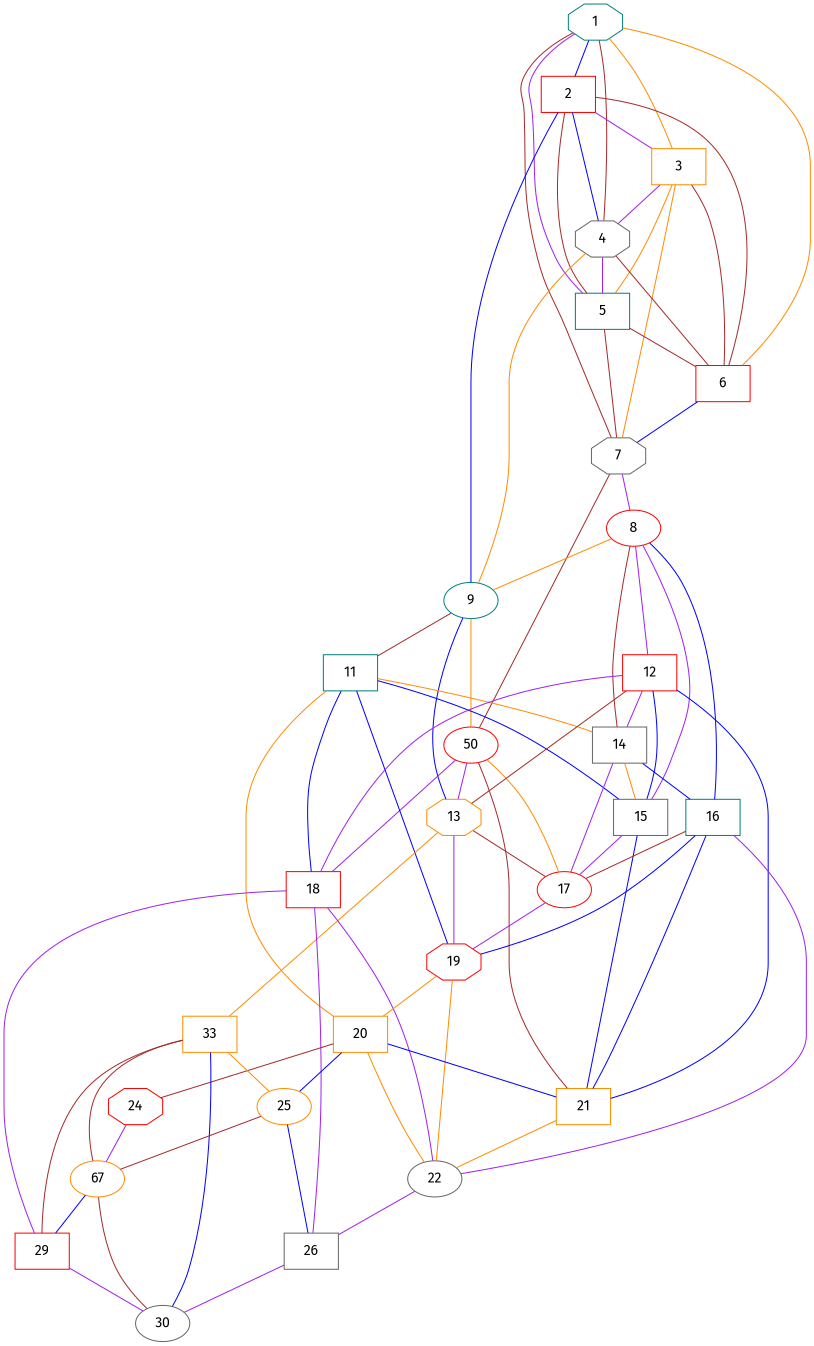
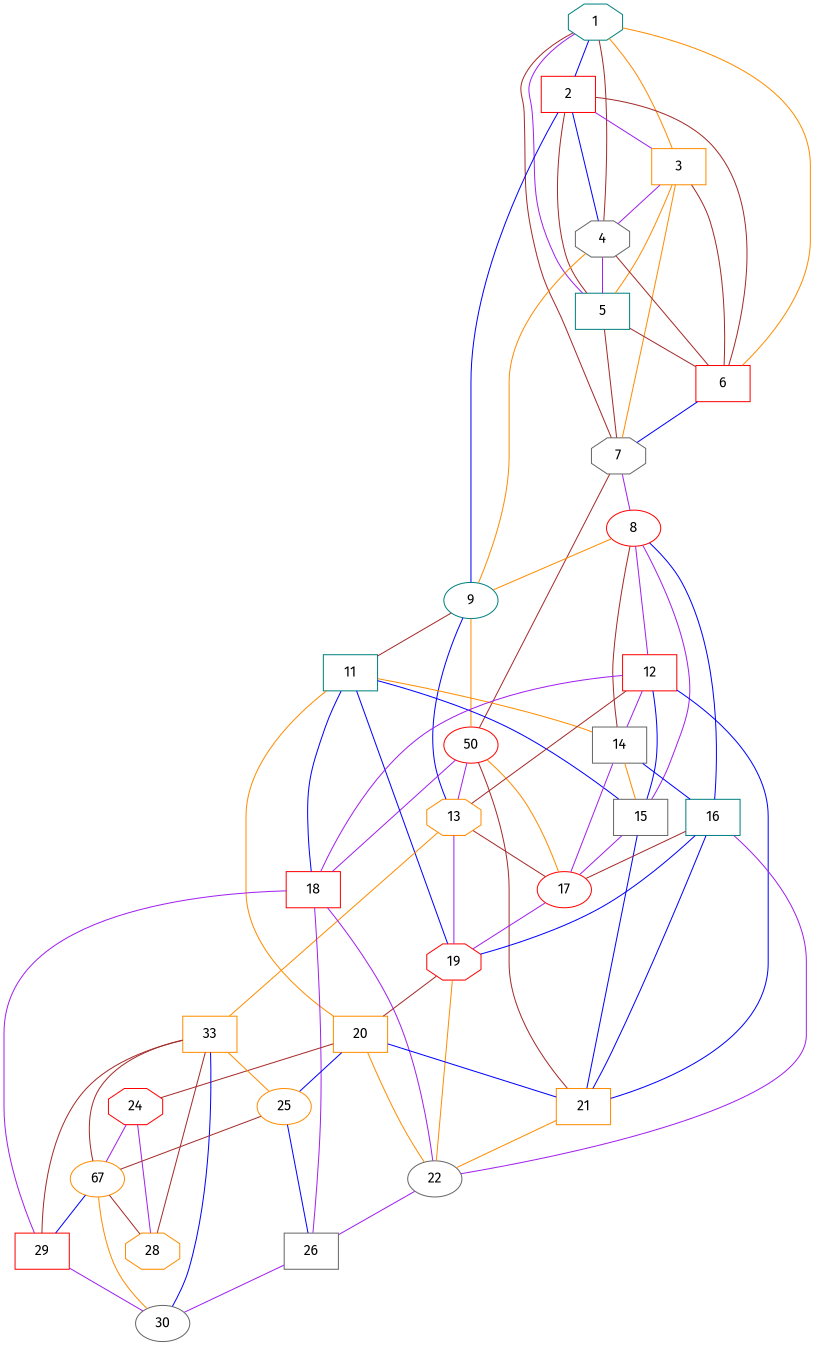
edge "19" -- "20": color darkorange -> brown
node "28": added
edge "67" -- "30": color brown -> darkorange
